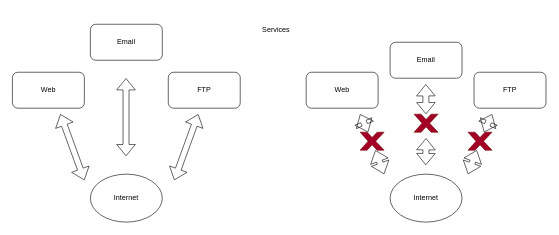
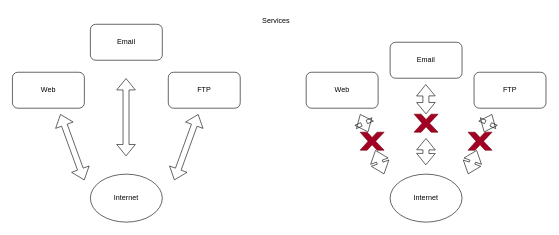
node "Services": moved (276, 30) -> (276, 21)
